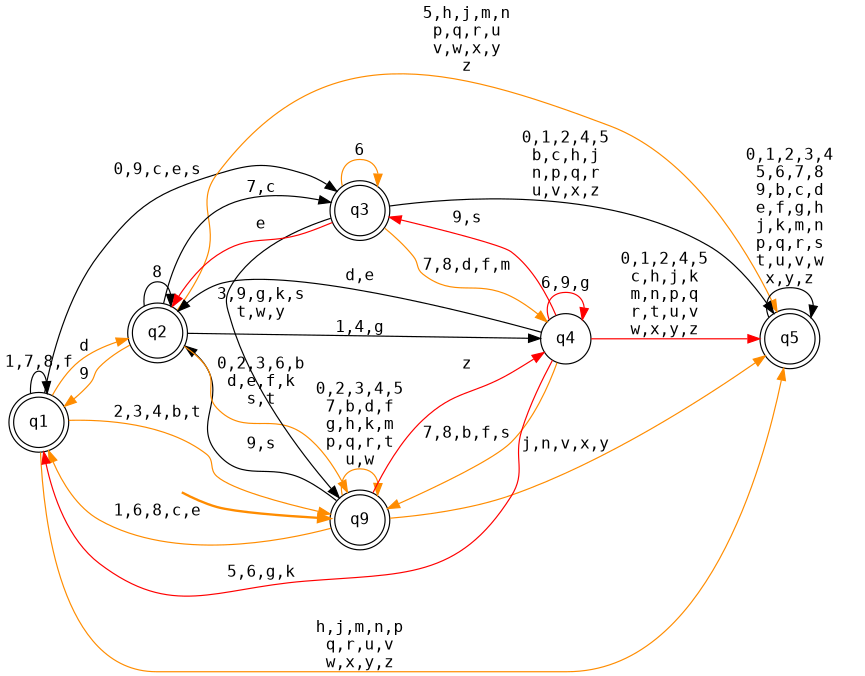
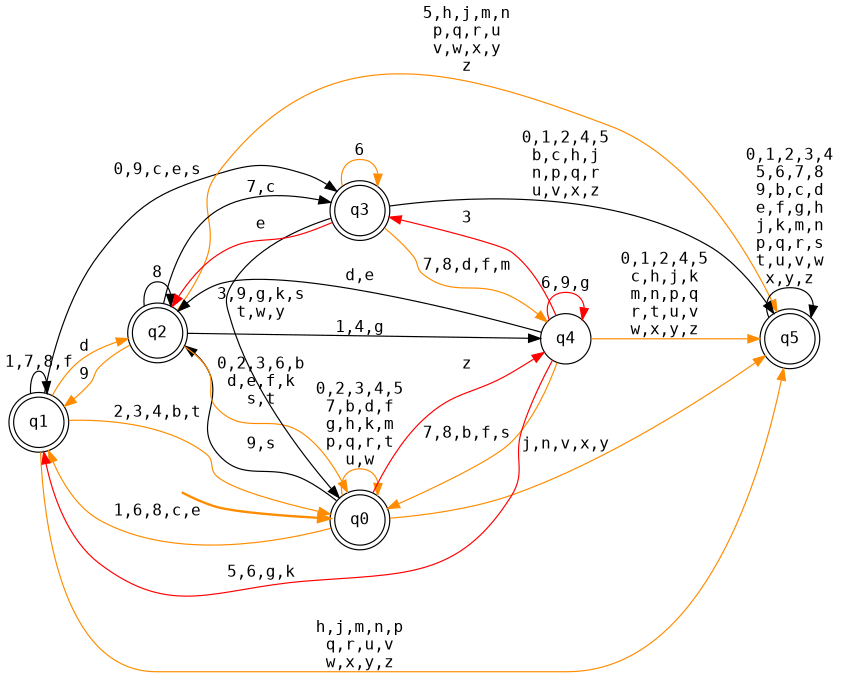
edge "q4" -> "q3": label "9,s" -> "3"
edge "q4" -> "q5": color red -> darkorange
node "q9": label "q9" -> "q0"
